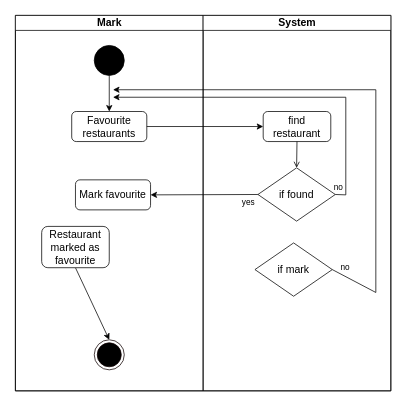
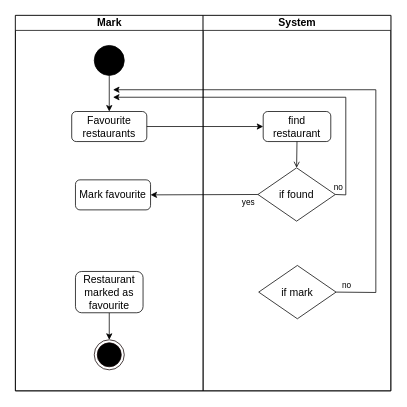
node "Restaurant marked as favourite": moved (75, 247) -> (109, 292)
node "if mark": moved (293, 269) -> (297, 292)
